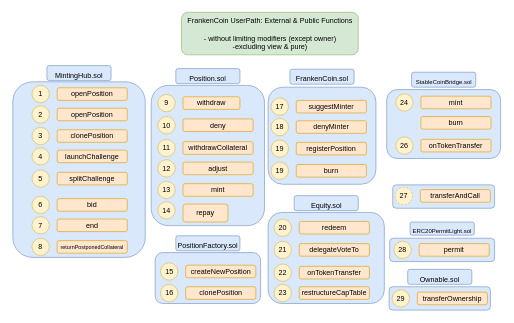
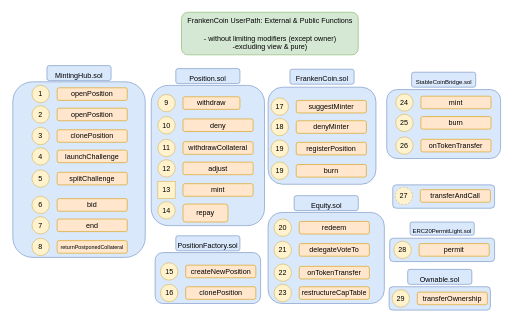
node "25": added
node "13": shape ellipse -> rectangle
